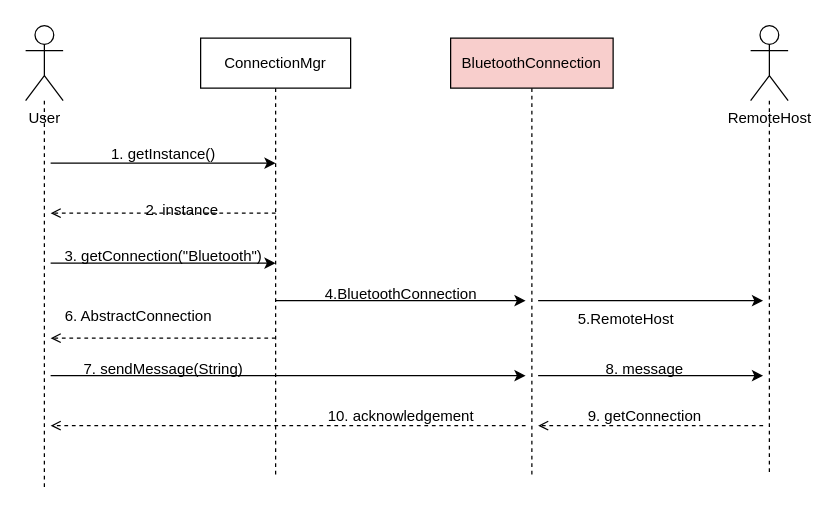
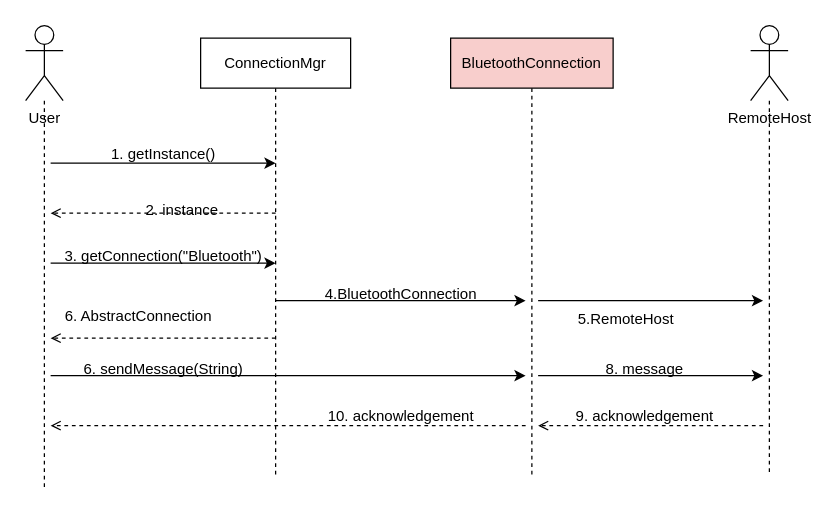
node "7. sendMessage(String)": label "7. sendMessage(String)" -> "6. sendMessage(String)"
node "9. getConnection": label "9. getConnection" -> "9. acknowledgement"
